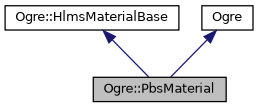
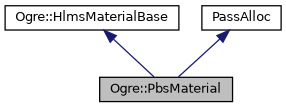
node "Ogre": label "Ogre" -> "PassAlloc"
